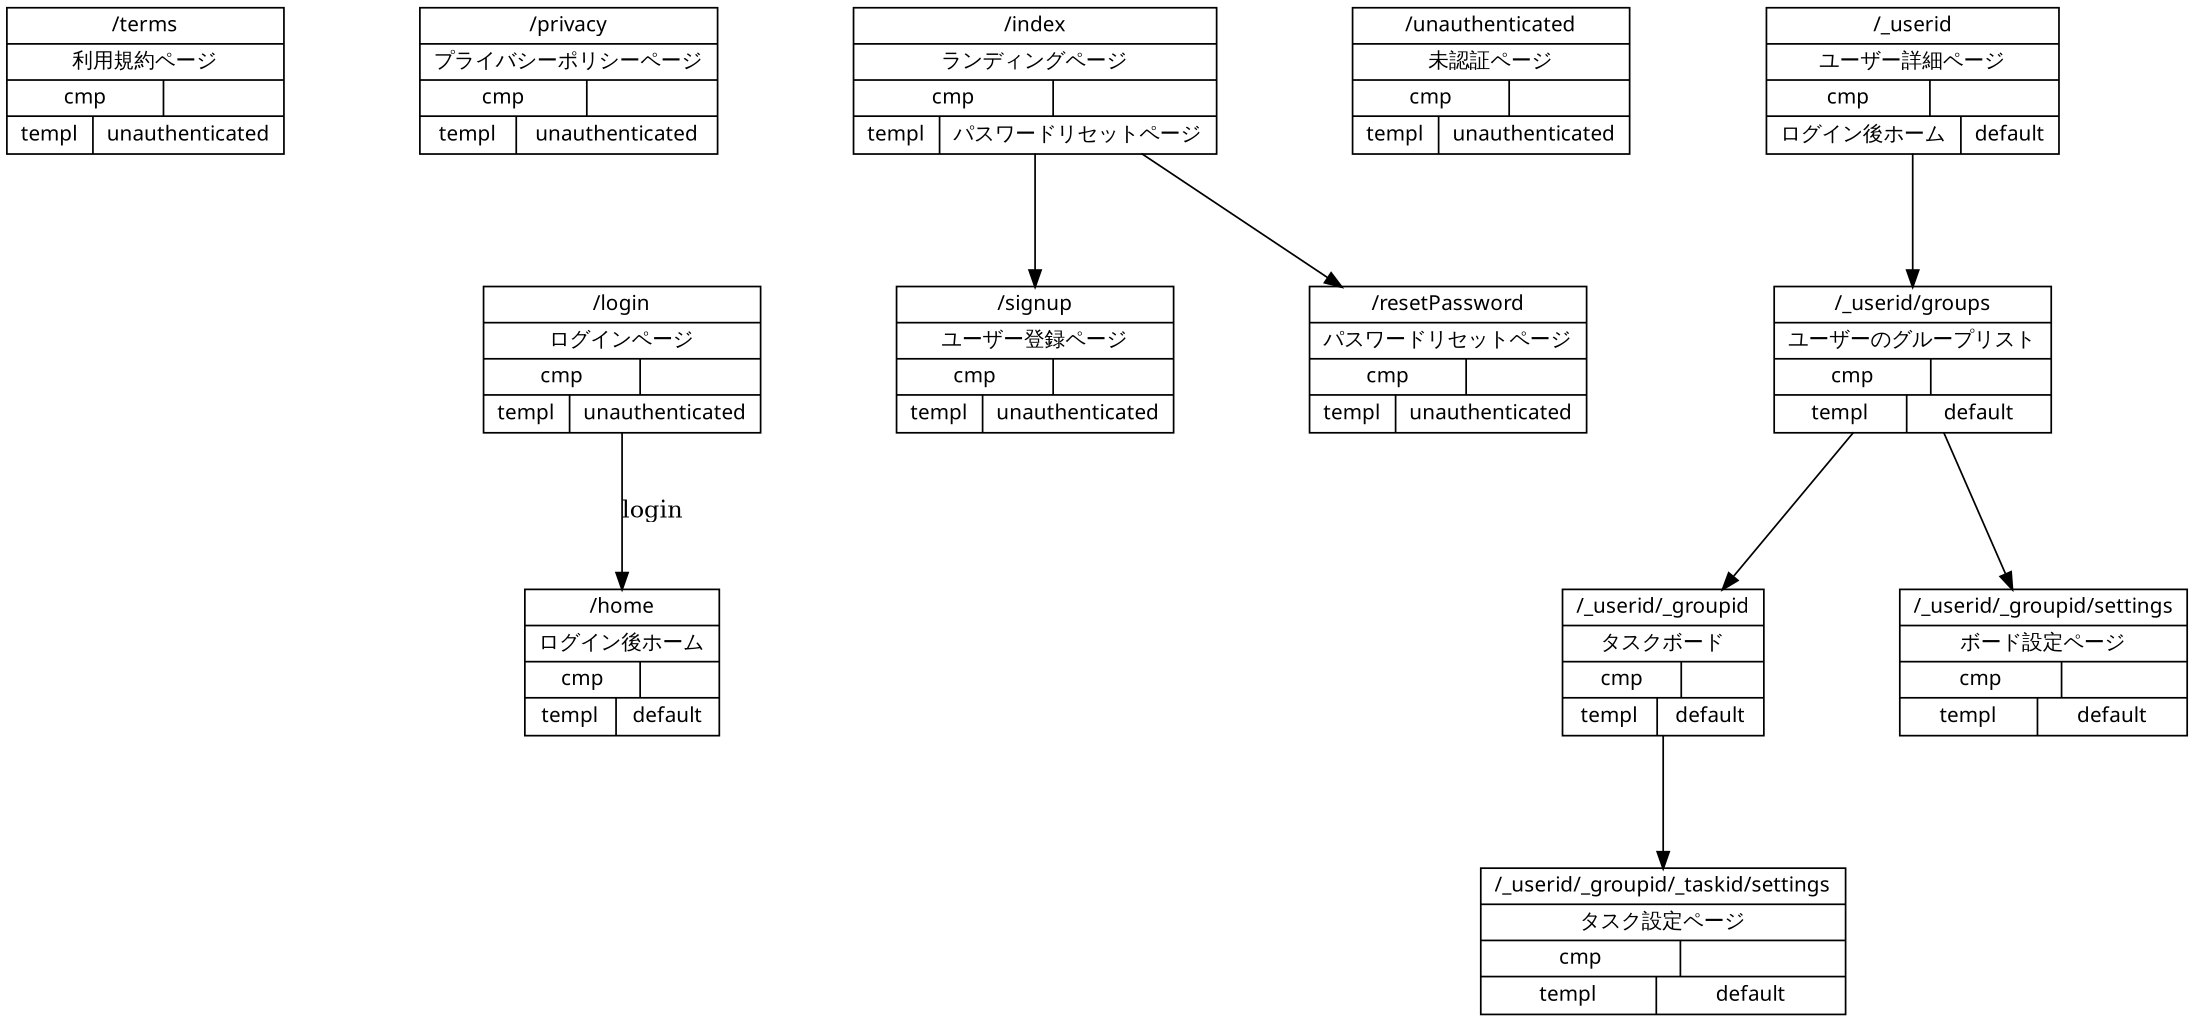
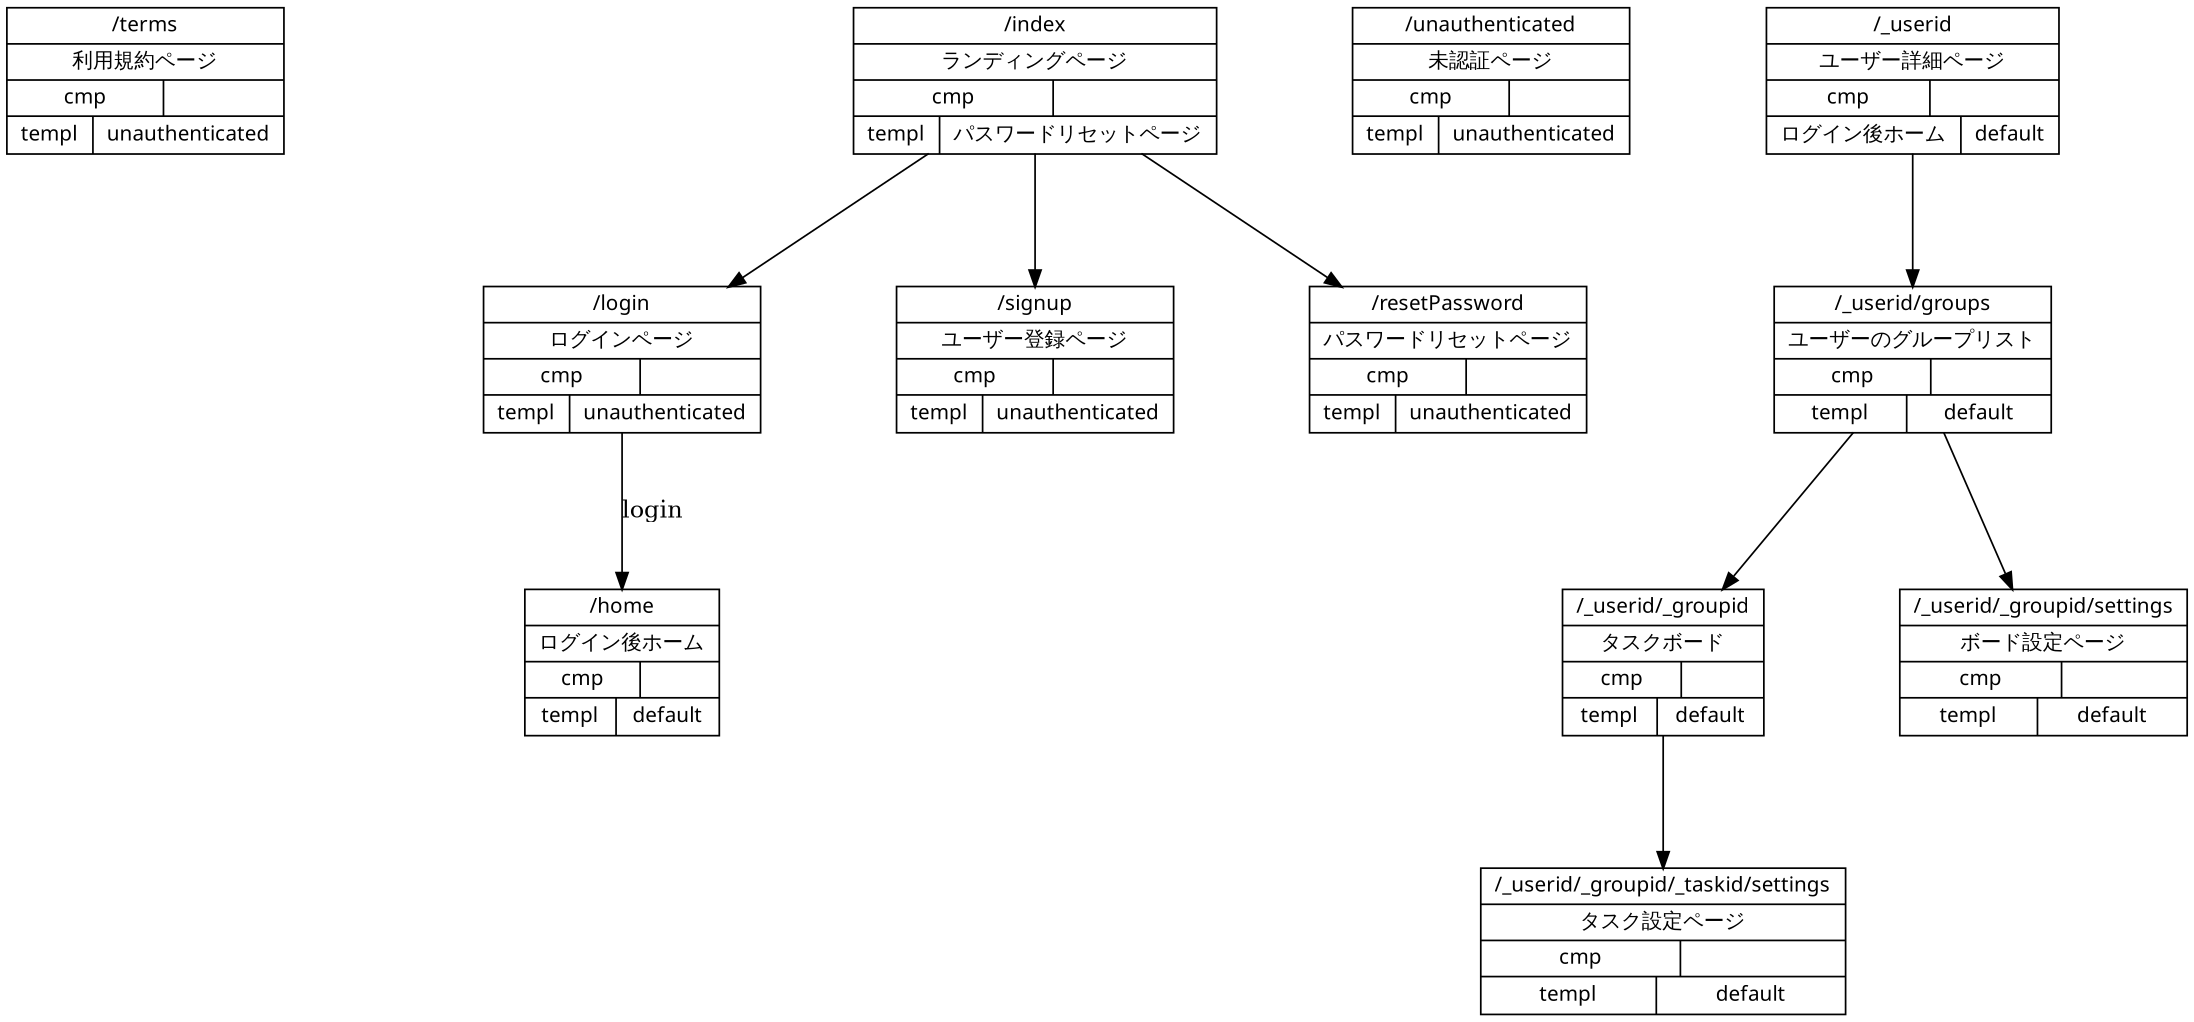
node "/privacy": removed
edge "/index" -> "/login": added
